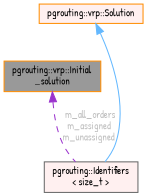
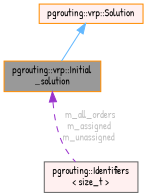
edge "pgrouting::Identifiers < size_t >" -> "pgrouting::vrp::Solution": now "pgrouting::vrp::Initial _solution" -> "pgrouting::vrp::Solution"
